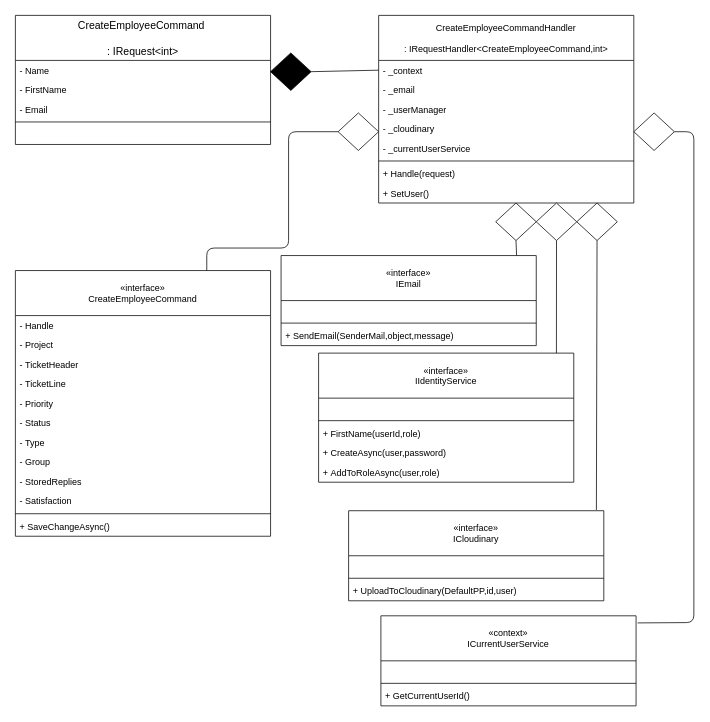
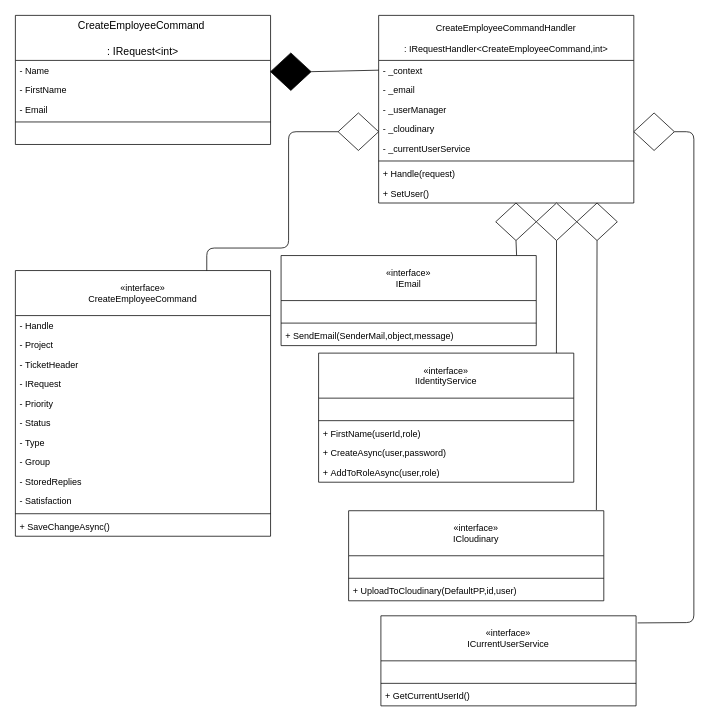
node "- TicketLine": label "- TicketLine" -> "- IRequest"
node "«context» ICurrentUserService": label "«context» ICurrentUserService" -> "«interface» ICurrentUserService"
